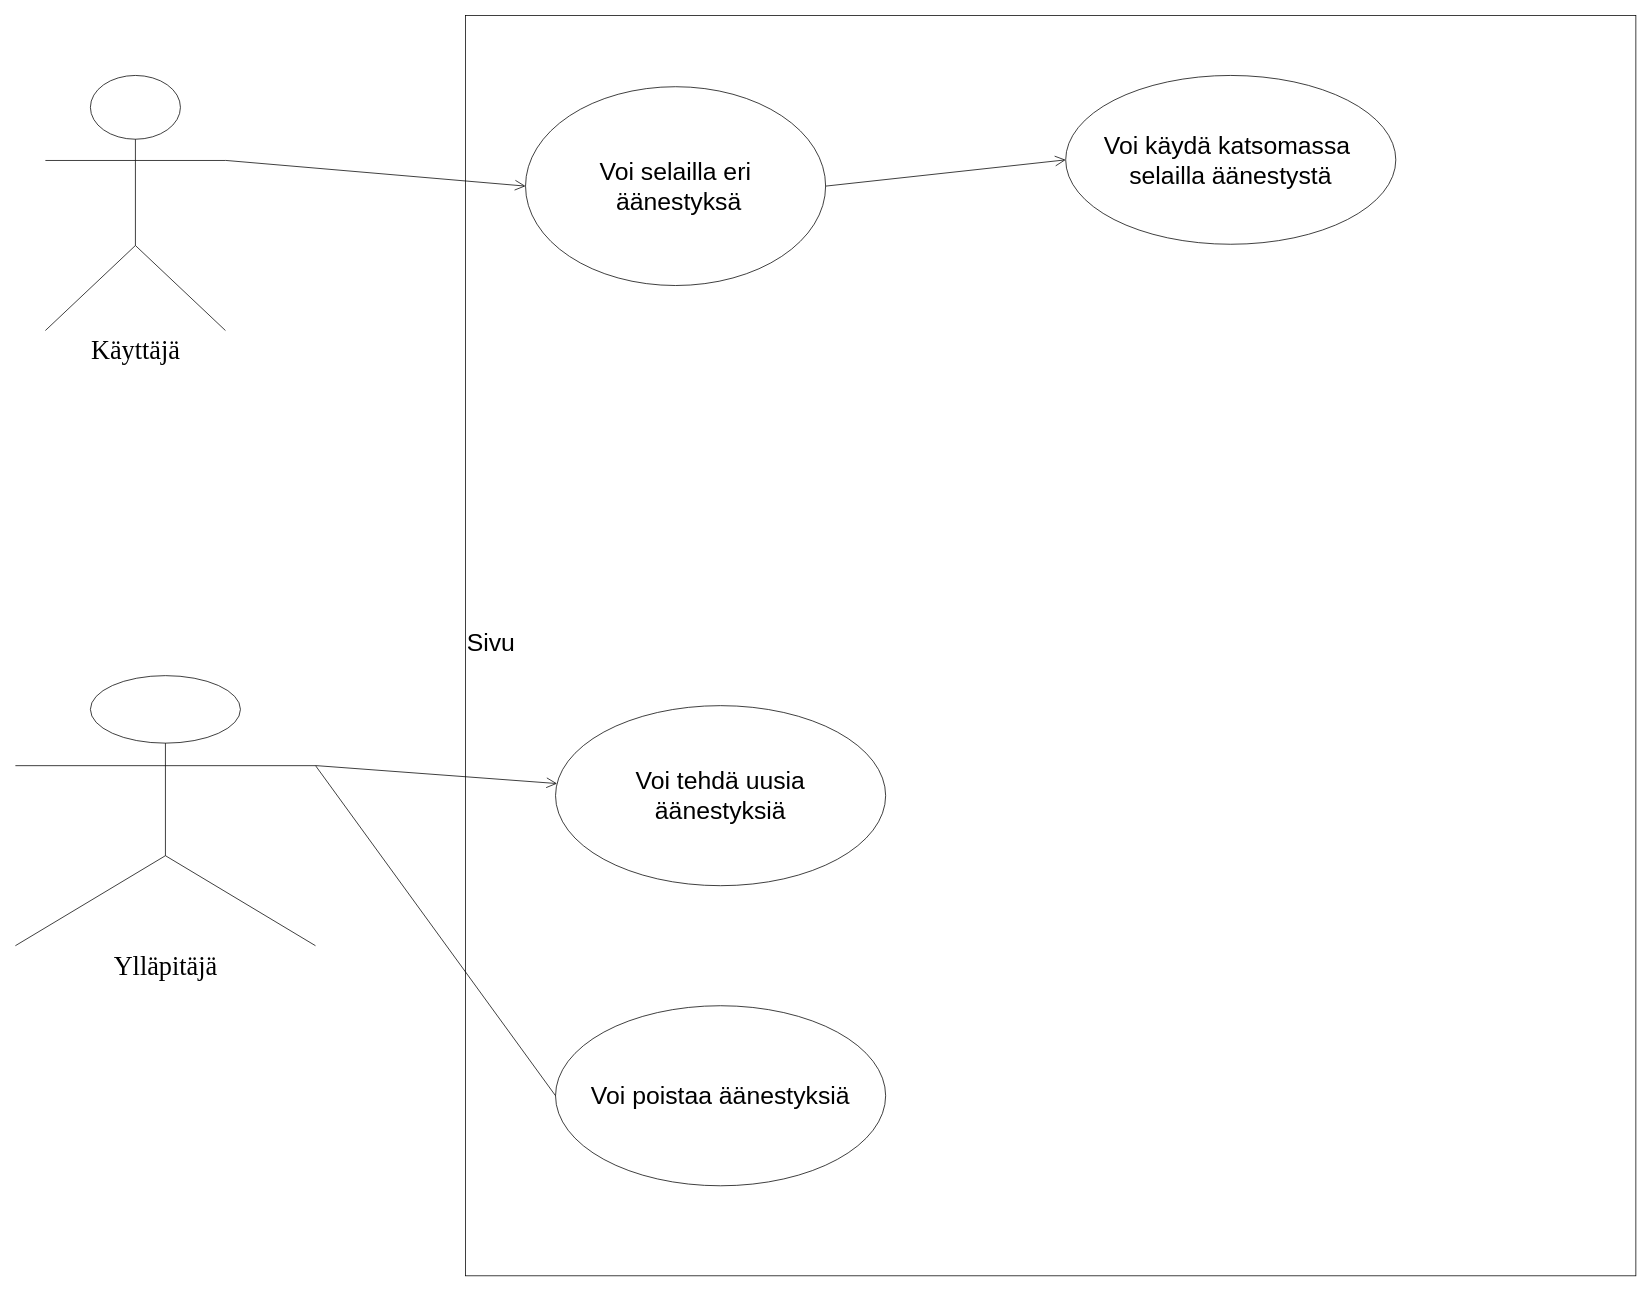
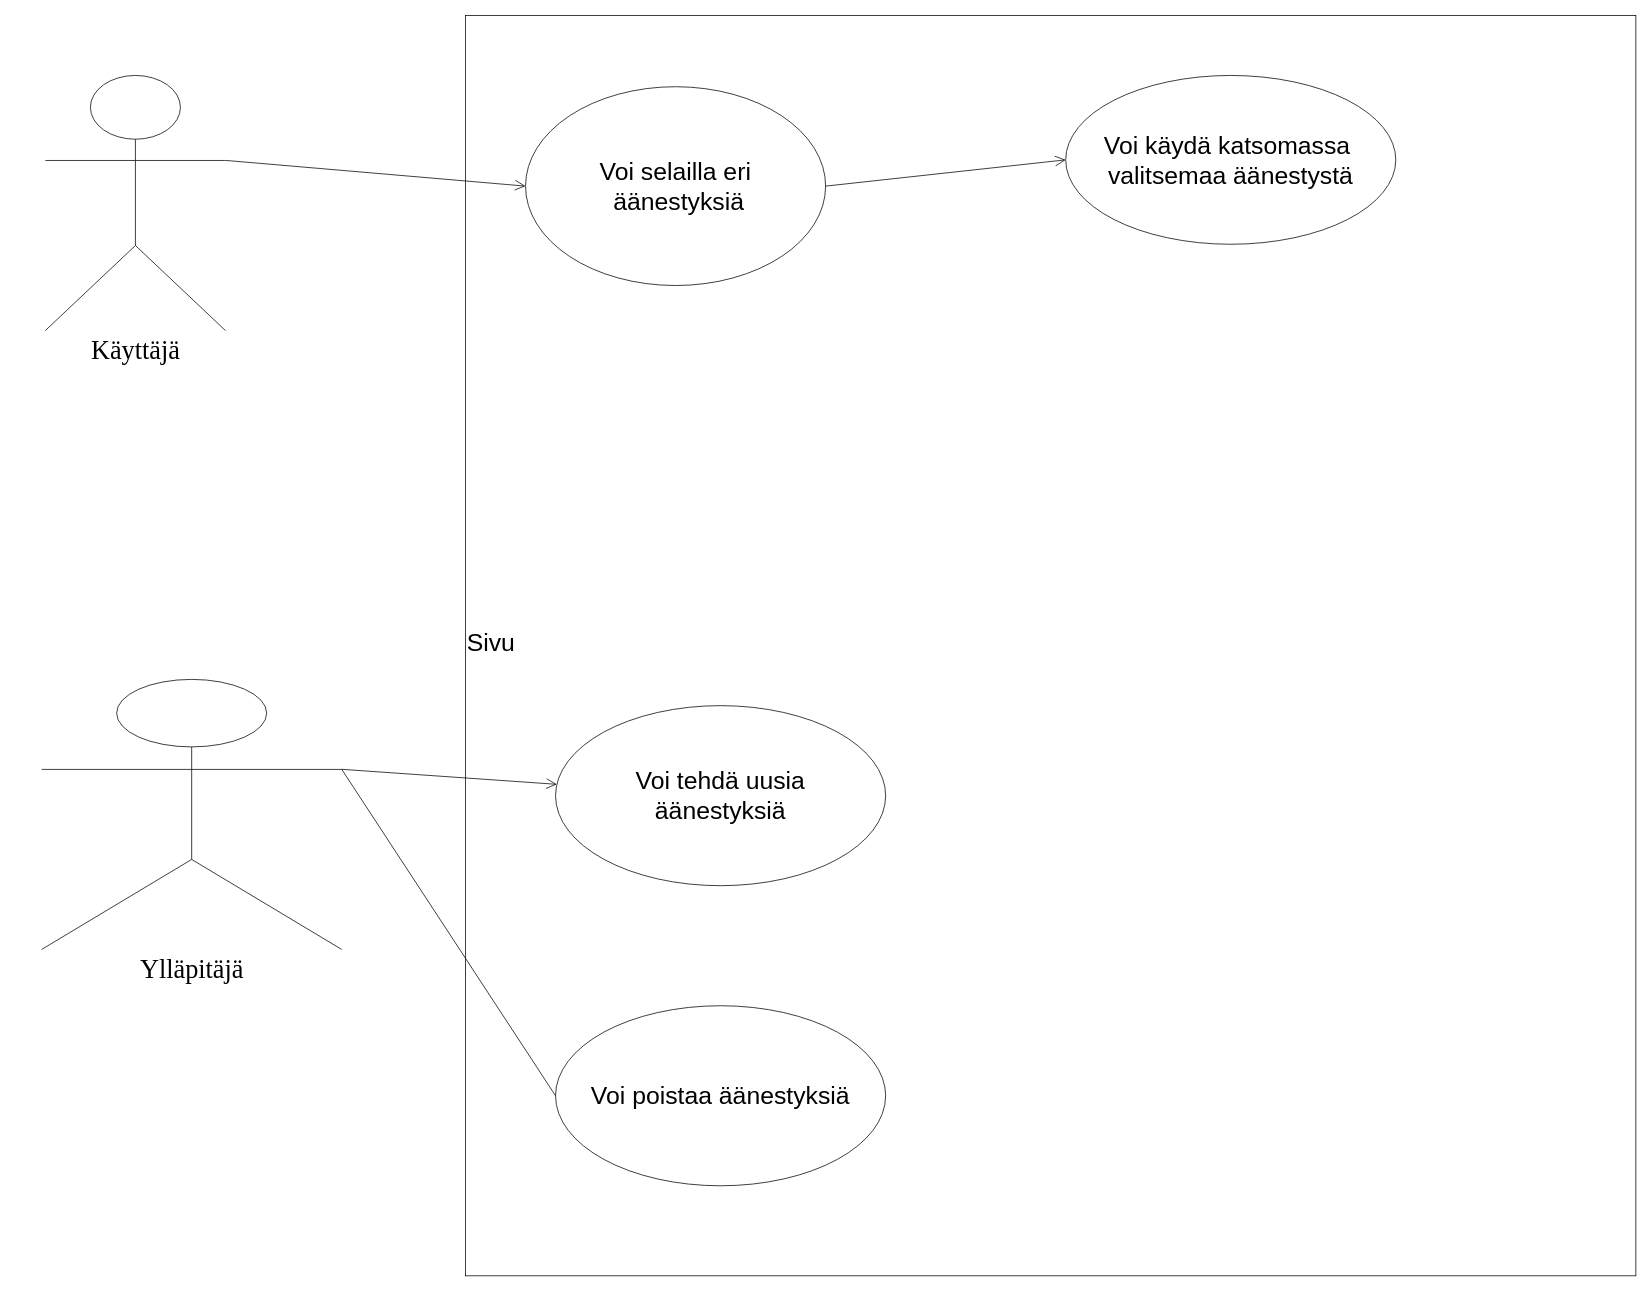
node "Voi käydä katsomassa selailla äänestystä": label "Voi käydä katsomassa selailla äänestystä" -> "Voi käydä katsomassa valitsemaa äänestystä"
node "Voi selailla eri äänestyksä": label "Voi selailla eri äänestyksä" -> "Voi selailla eri äänestyksiä"
node "Ylläpitäjä": moved (165, 810) -> (192, 814)
